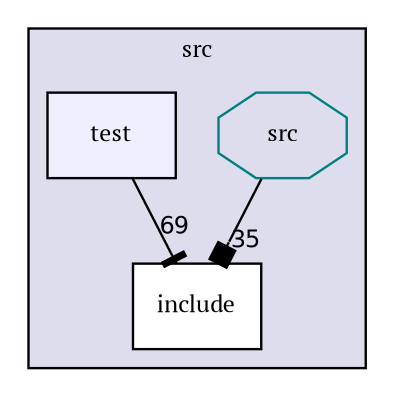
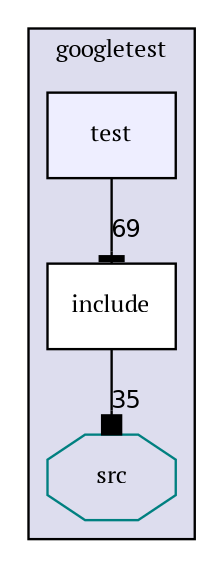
cluster "src": label "src" -> "googletest"
edge "src" -> "include": reversed
